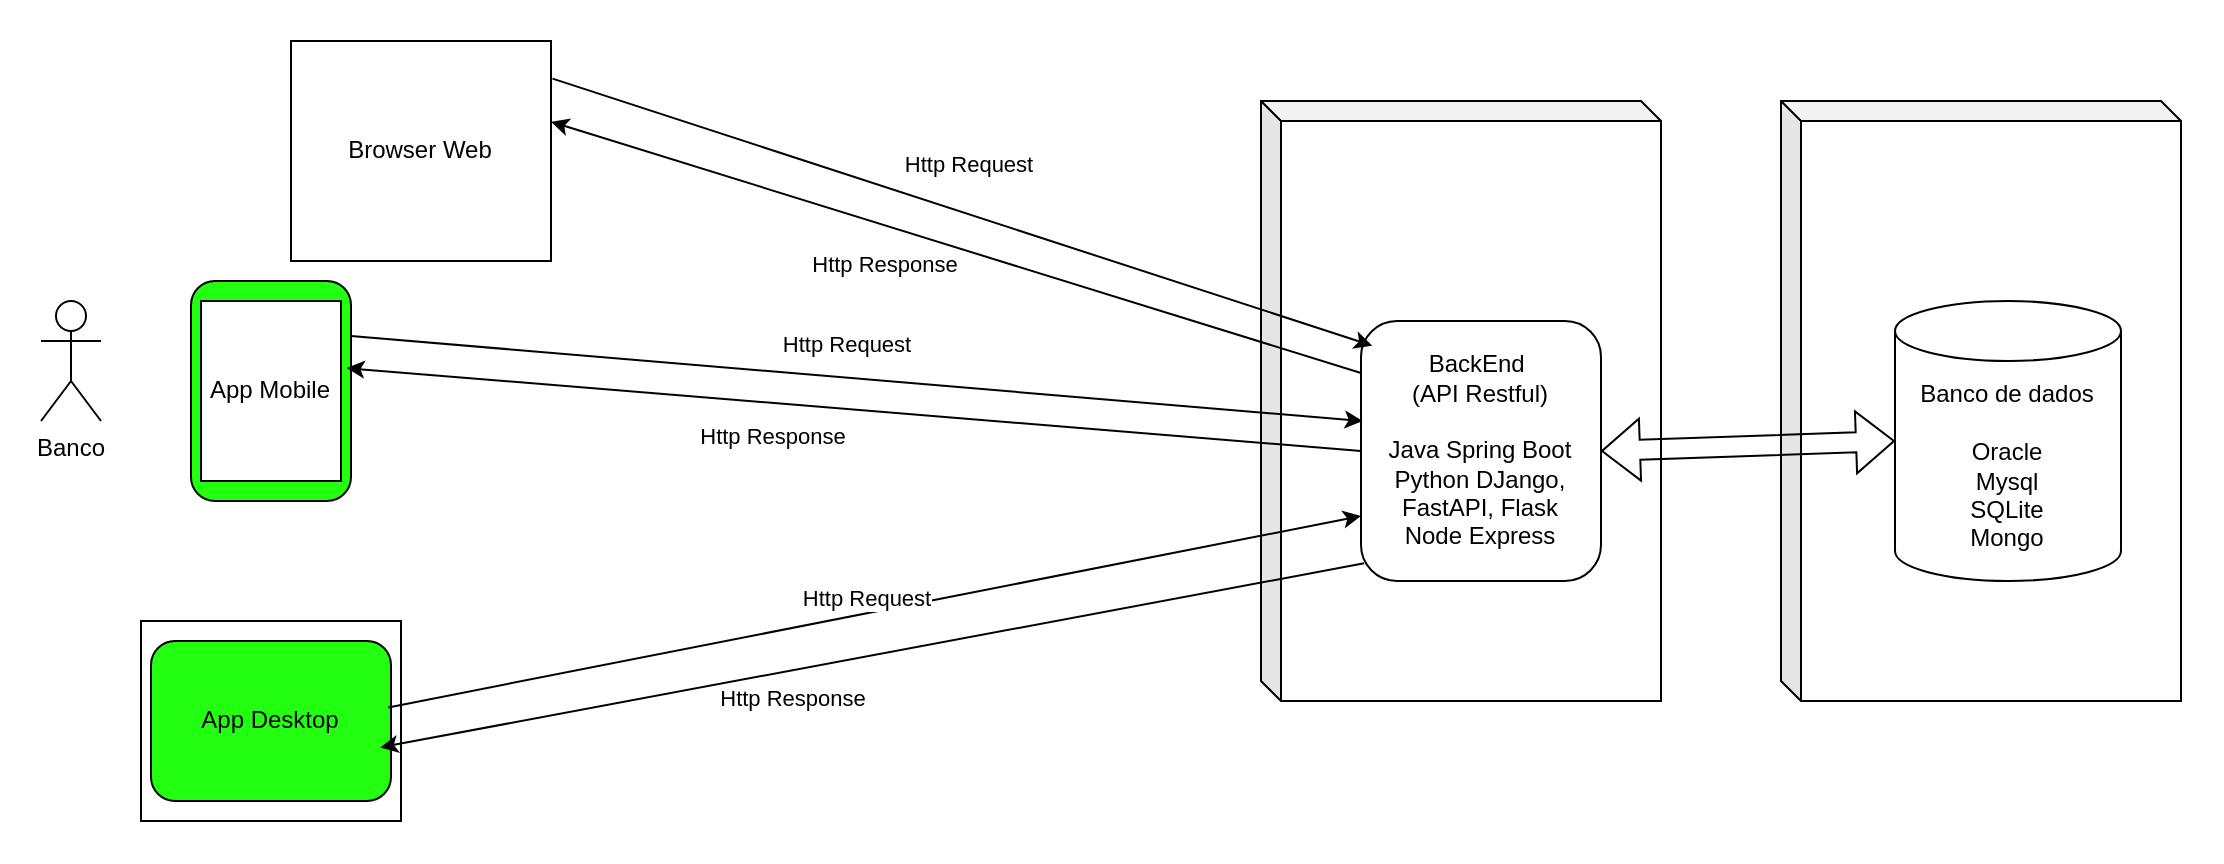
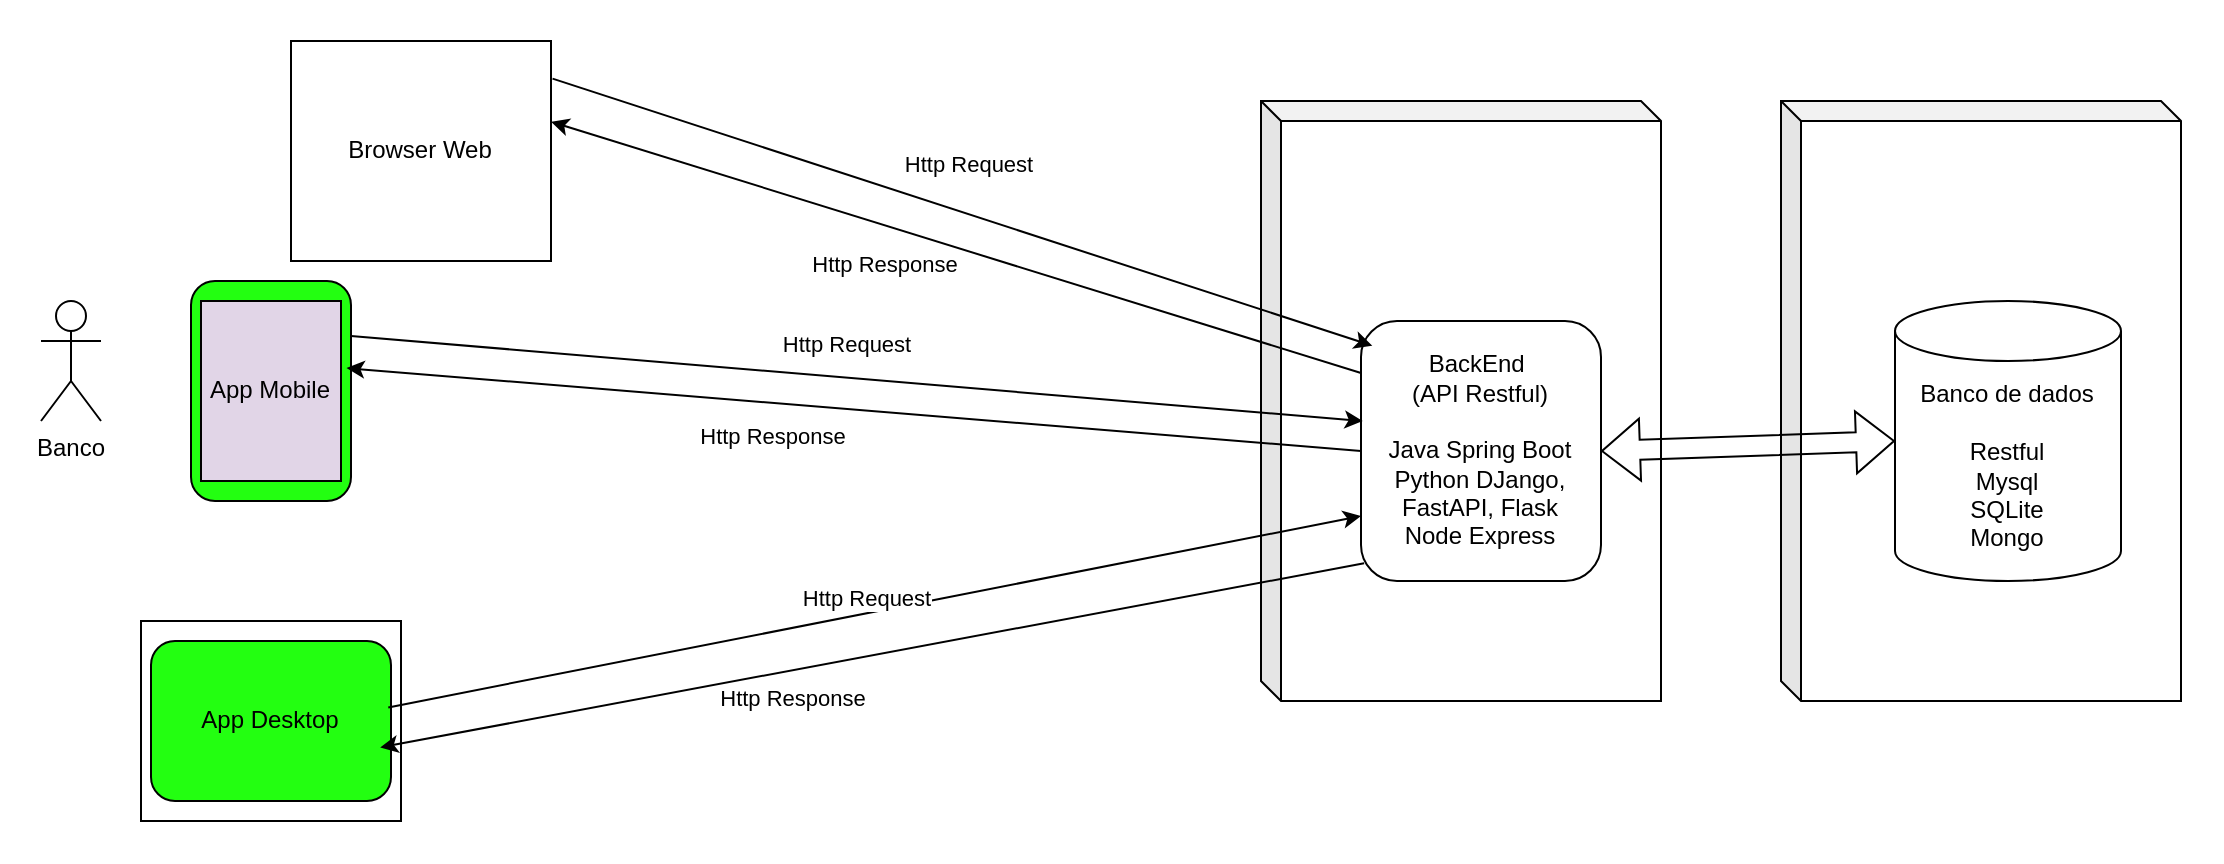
node "App Mobile": fillcolor #ffffff -> #e1d5e7
node "Banco de dados Oracle Mysql SQLite Mongo": label "Banco de dados Oracle Mysql SQLite Mongo" -> "Banco de dados Restful Mysql SQLite Mongo"
